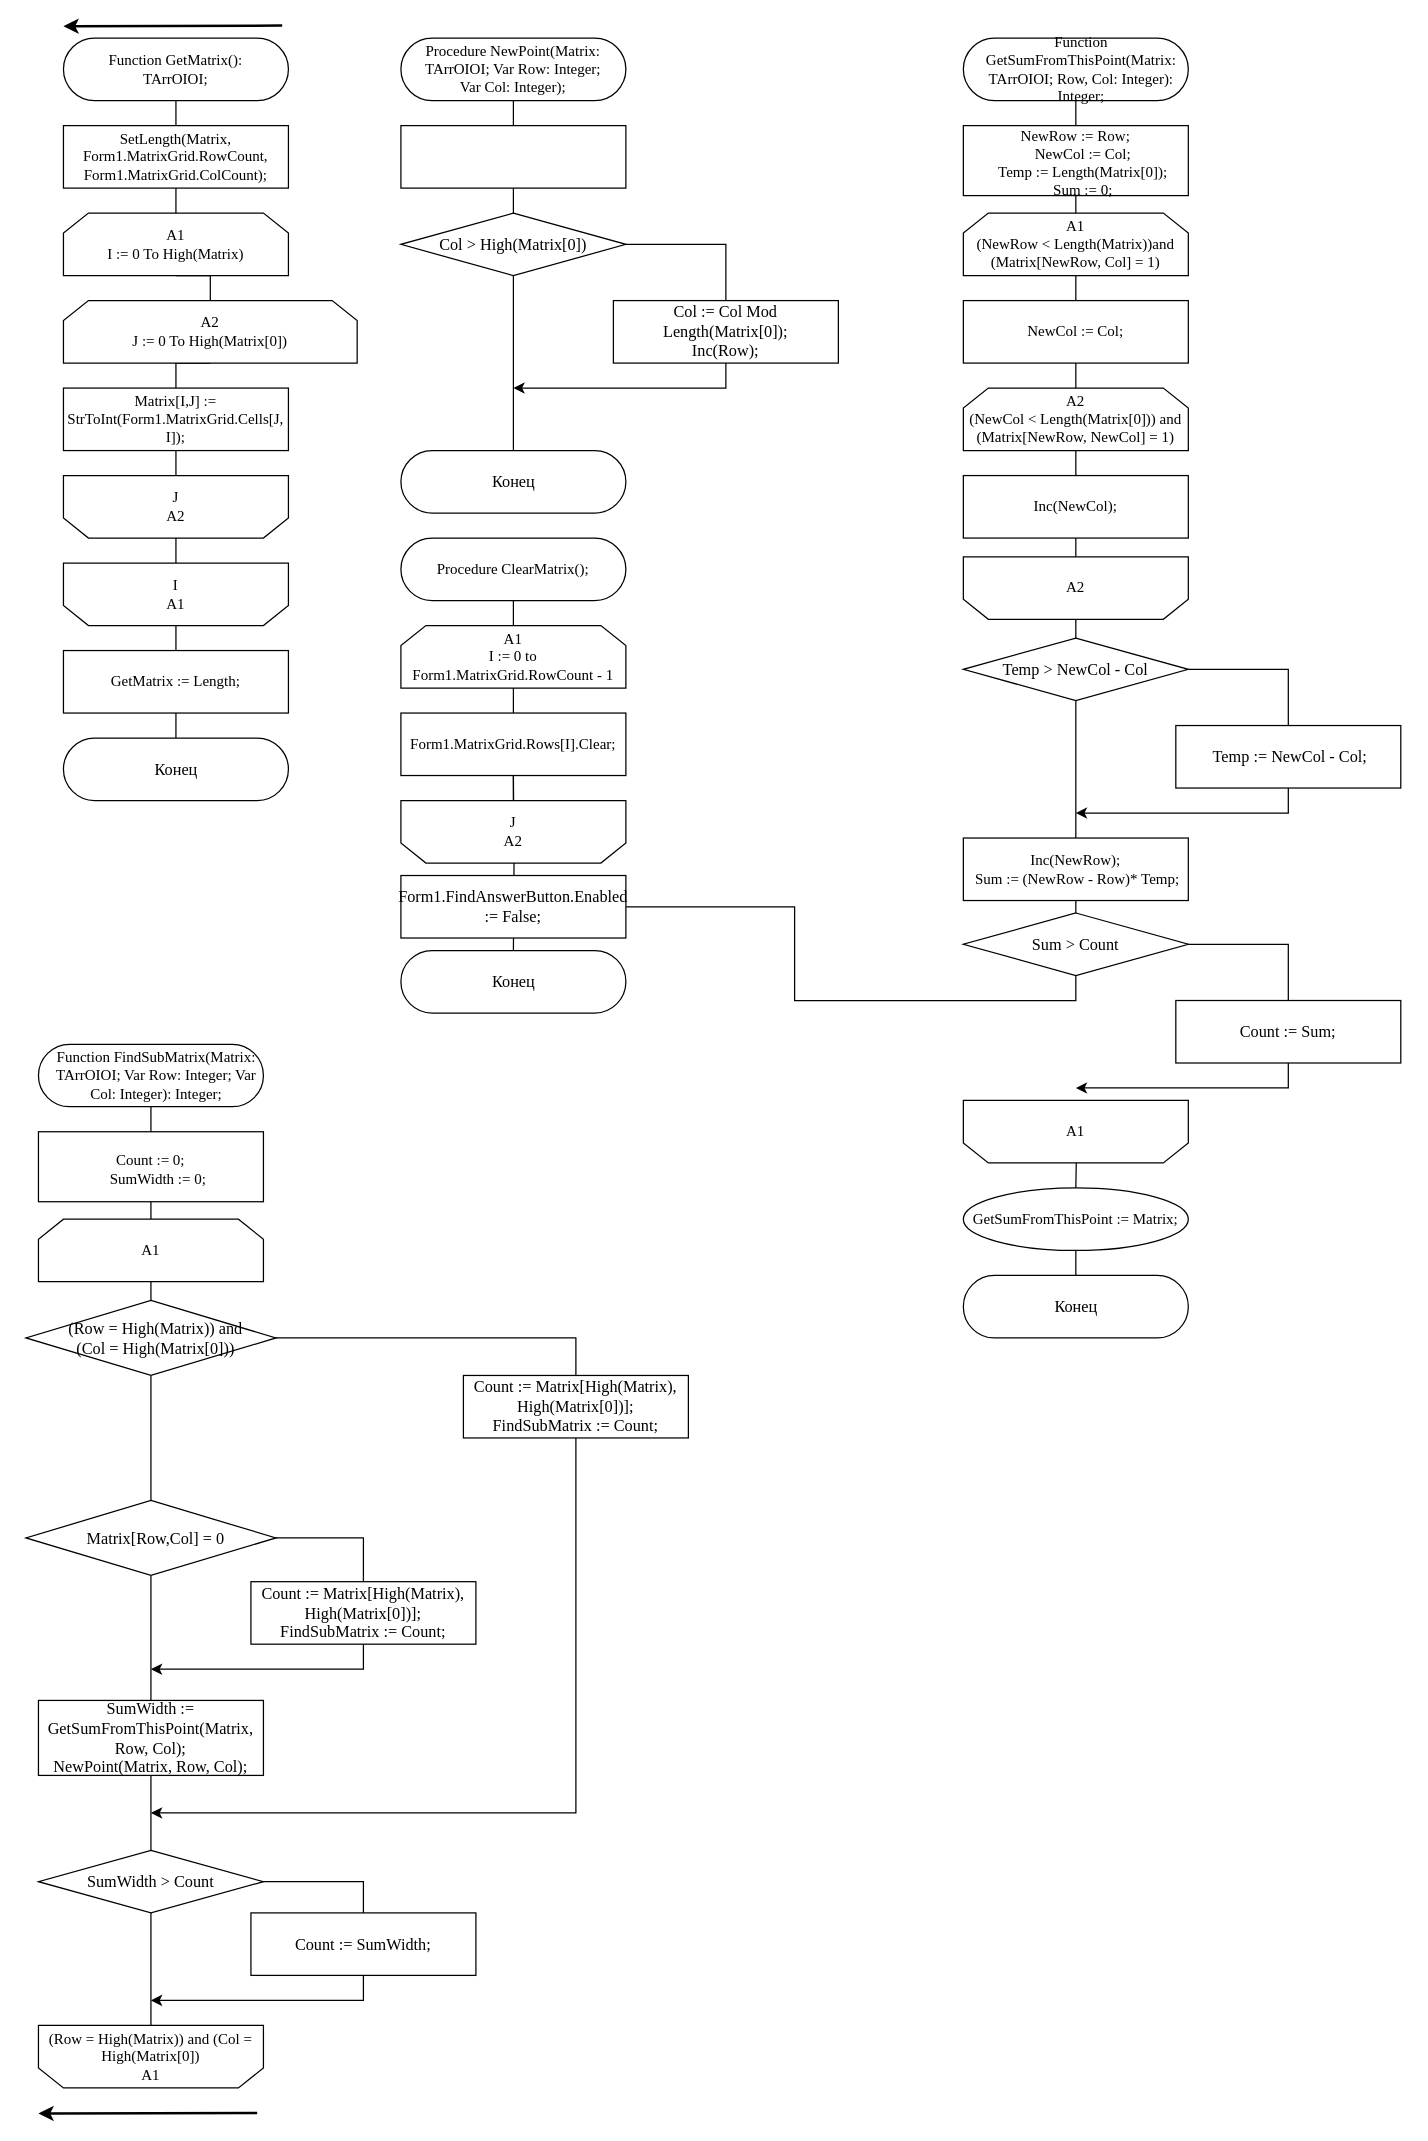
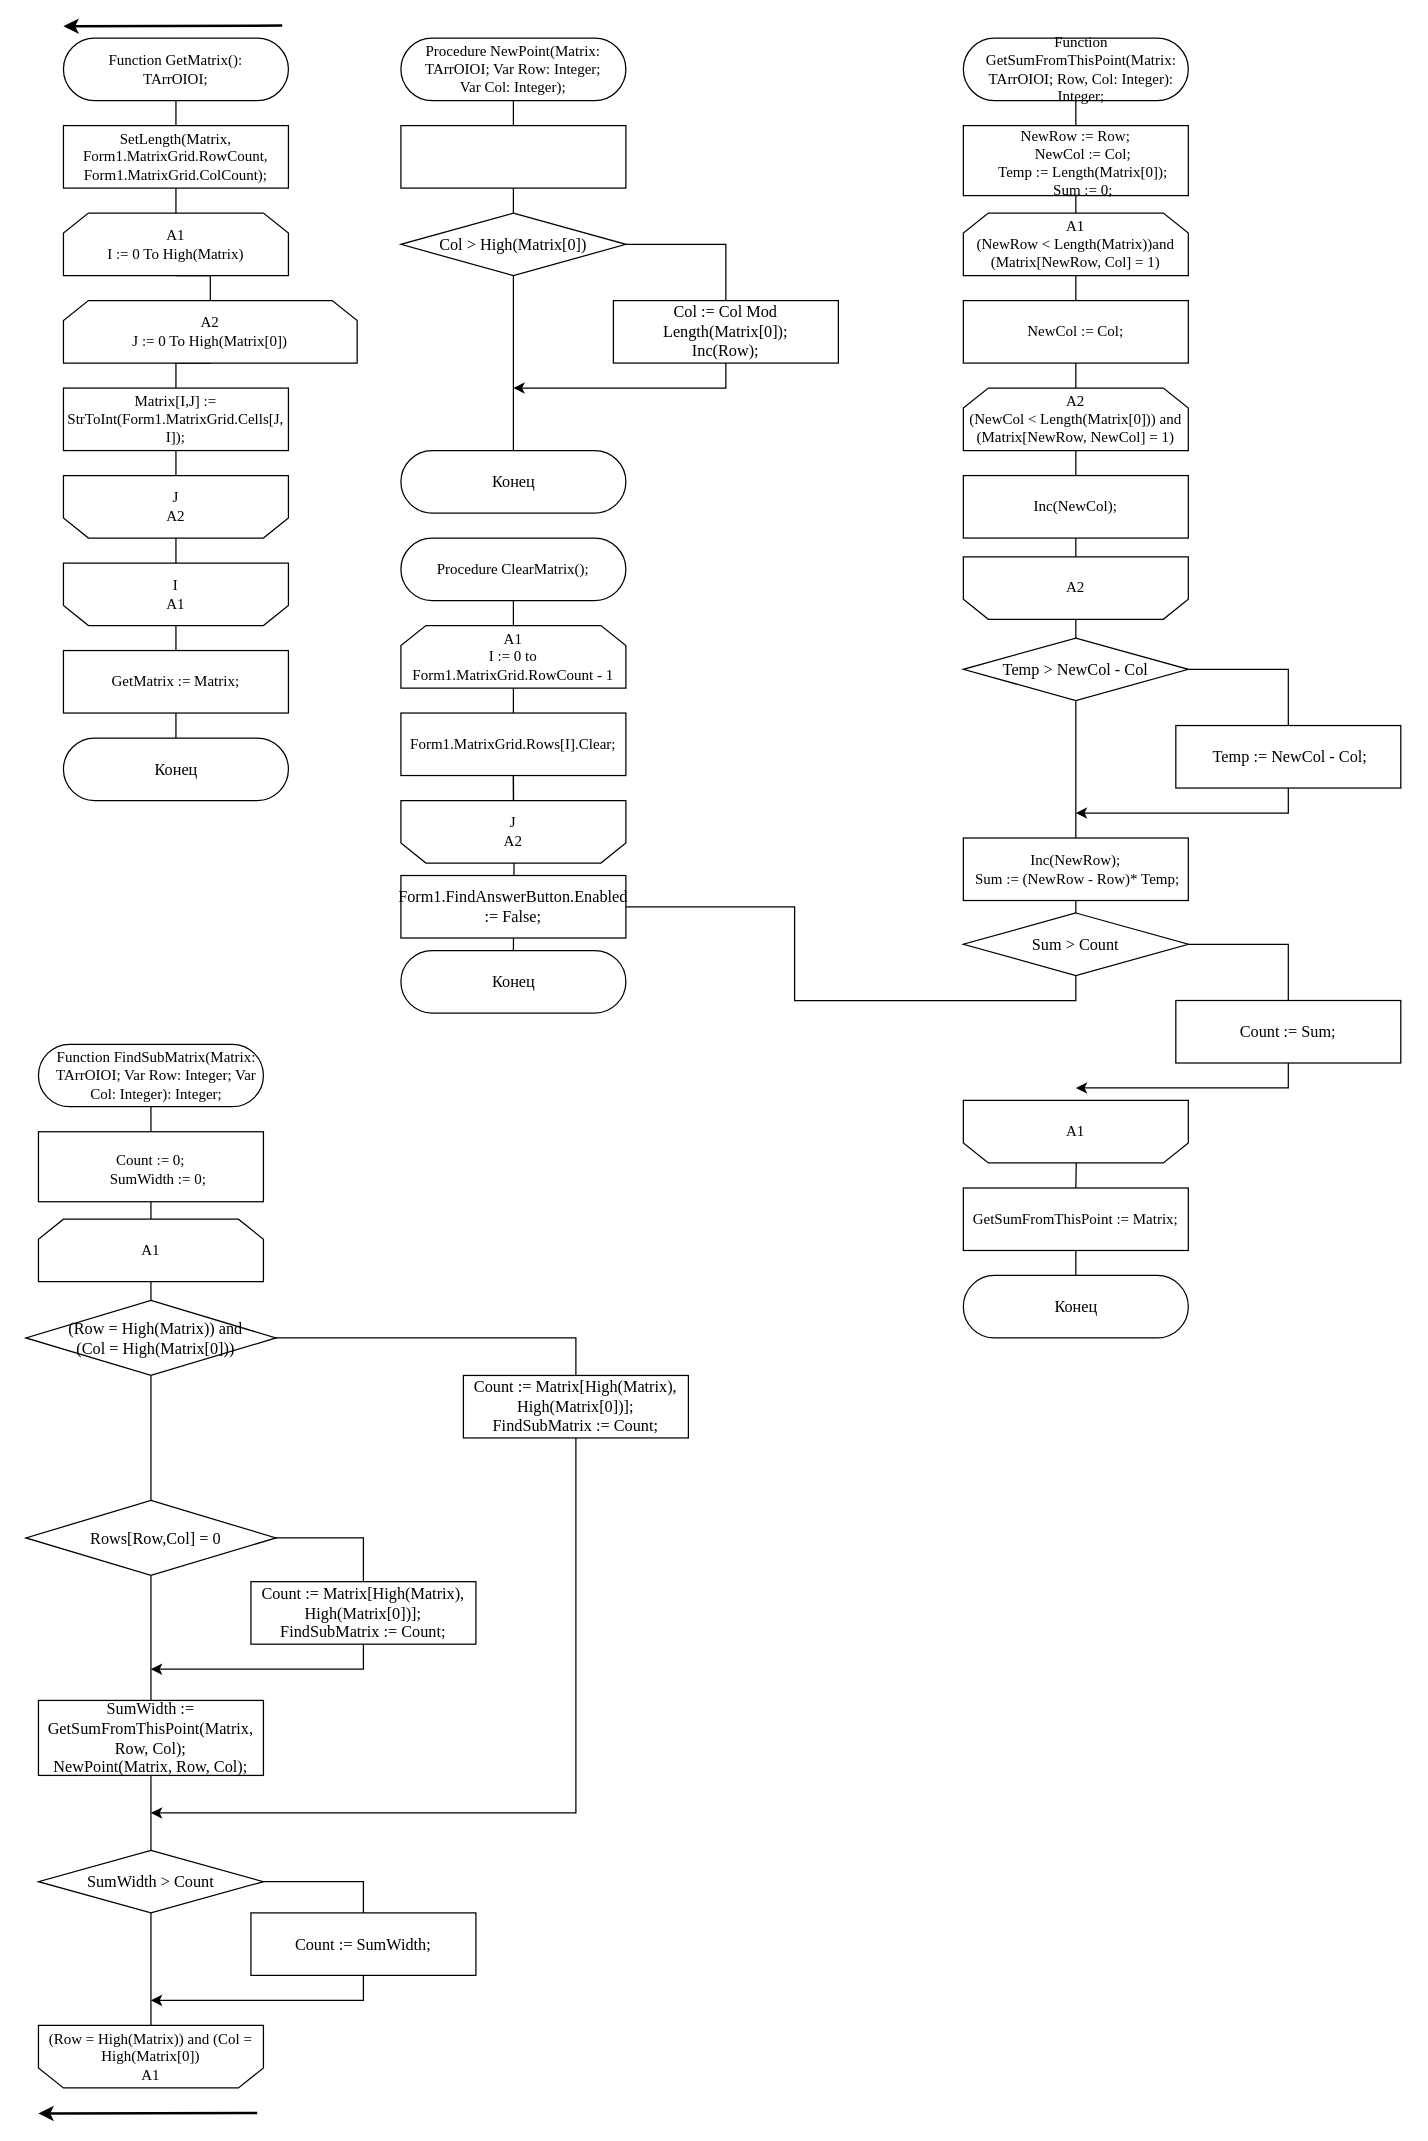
node "GetMatrix := Length;": label "GetMatrix := Length;" -> "GetMatrix := Matrix;"
node "GetSumFromThisPoint := Matrix;": shape ellipse -> rectangle
node "Matrix[Row,Col] = 0": label "Matrix[Row,Col] = 0" -> "Rows[Row,Col] = 0"
